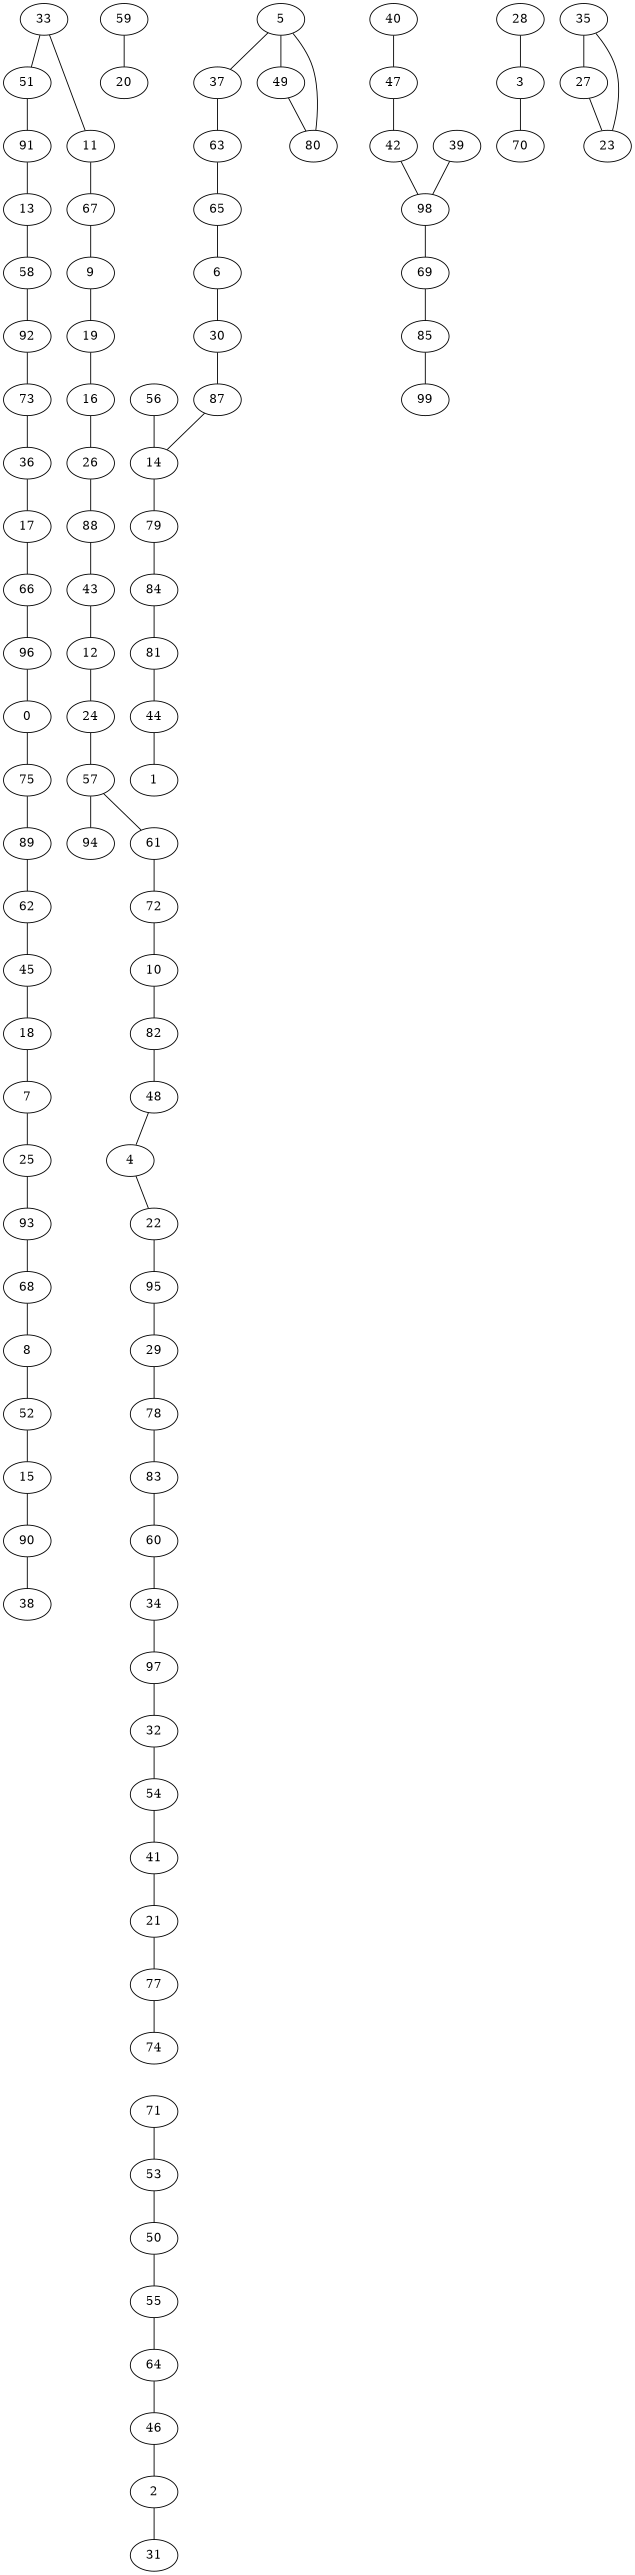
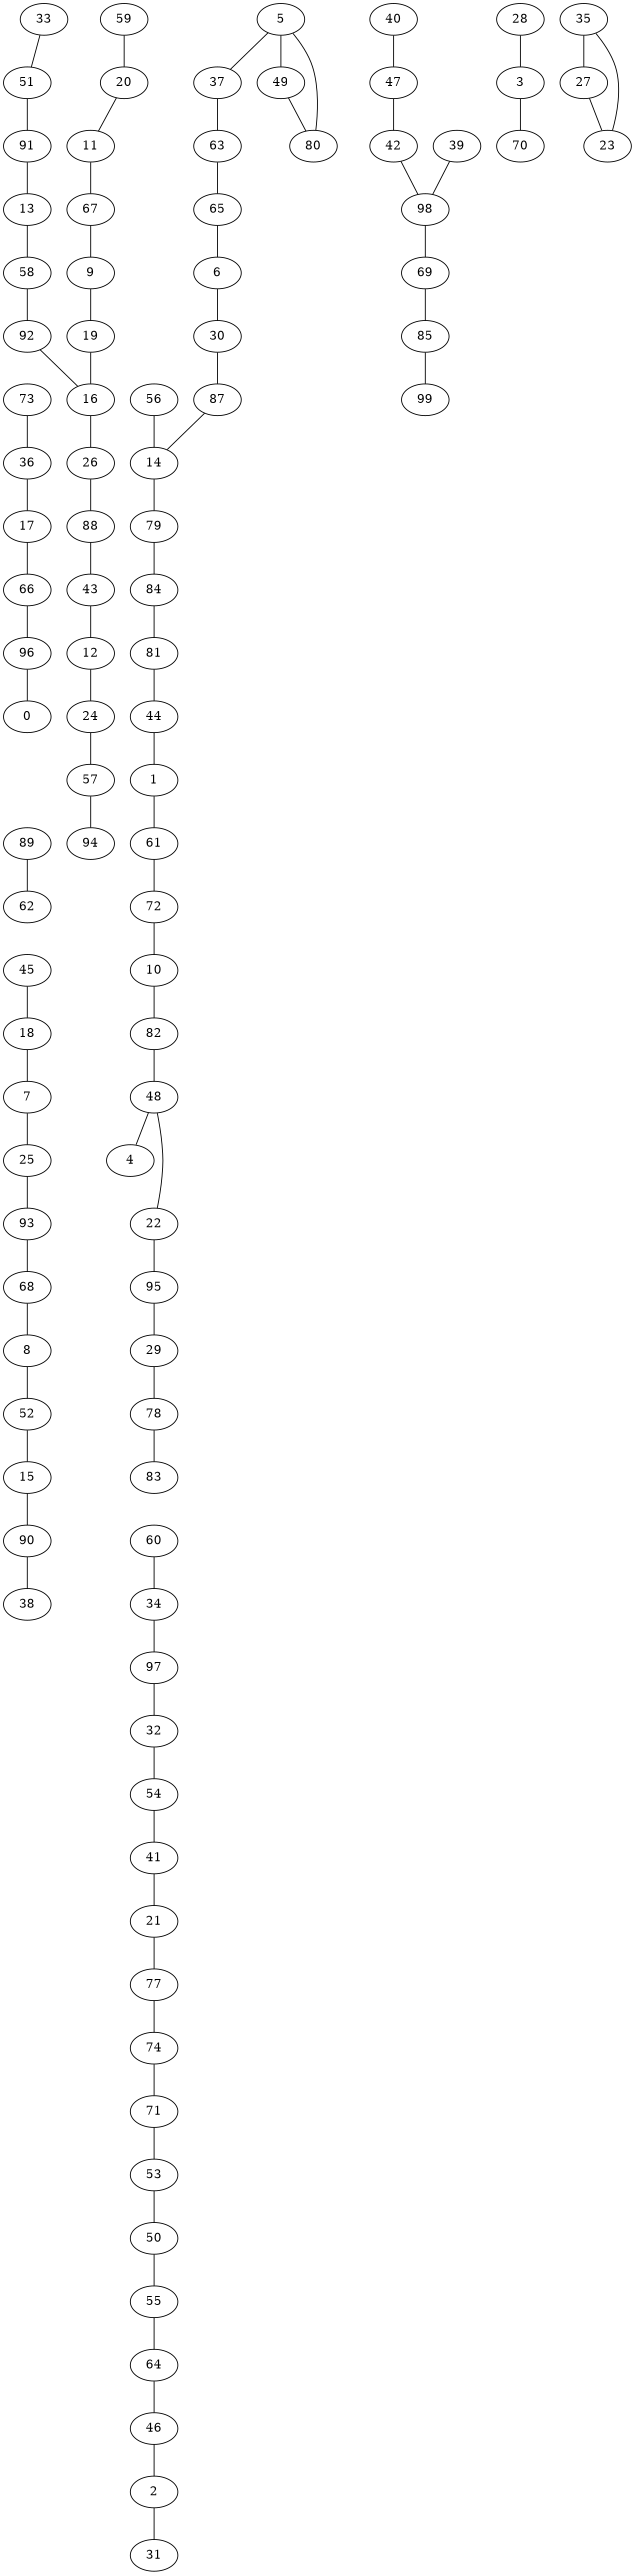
edge "33" -- "11": now "20" -- "11"
edge "92" -- "73": now "92" -- "16"
node "75": removed
edge "57" -- "61": now "1" -- "61"
edge "62" -- "45": removed
edge "4" -- "22": now "48" -- "22"
edge "83" -- "60": removed
edge "74" -- "71": added
